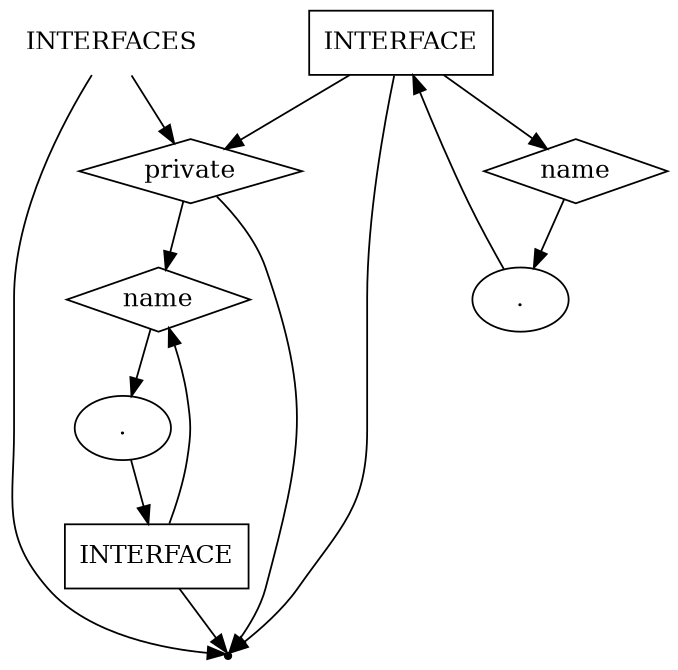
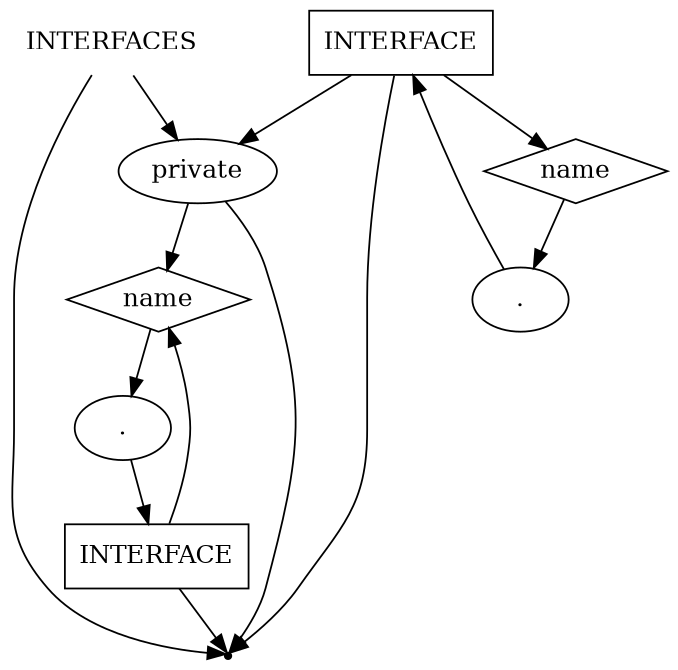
node "private": shape diamond -> ellipse
